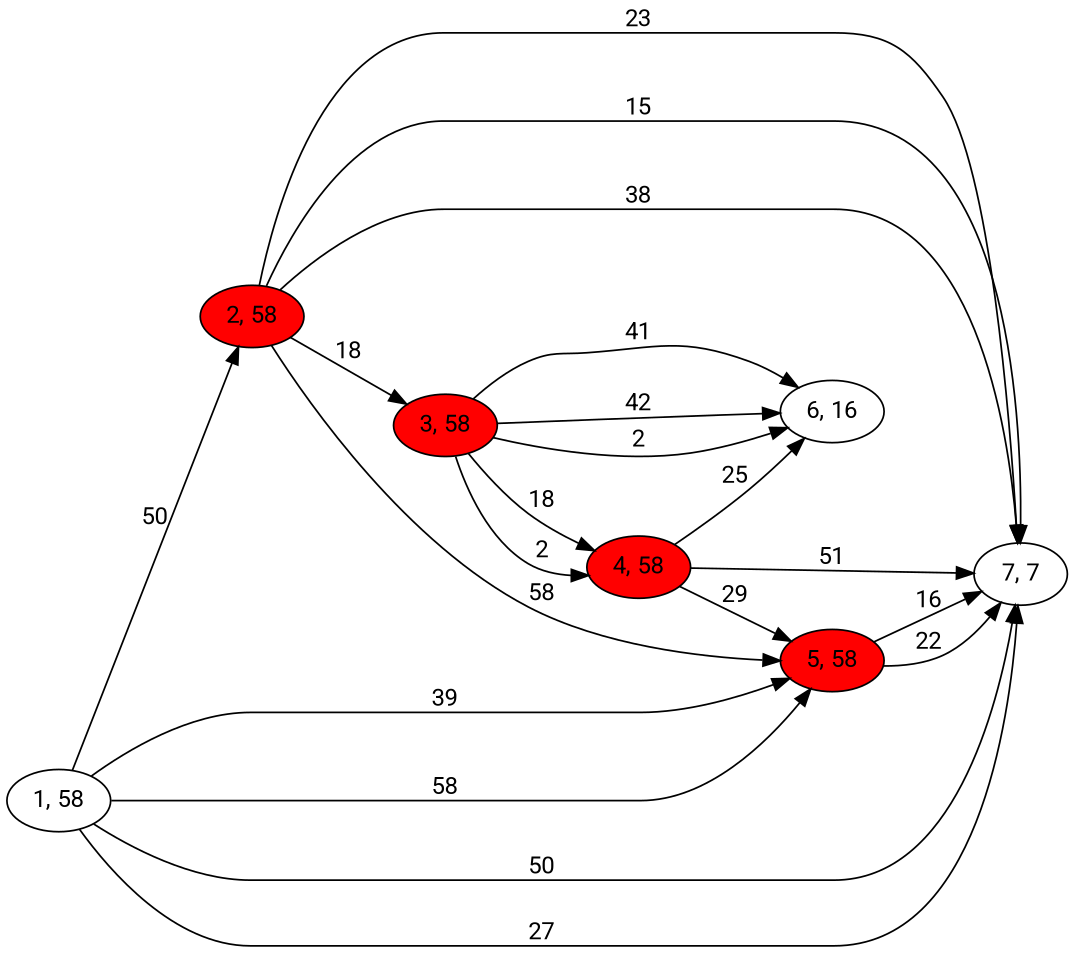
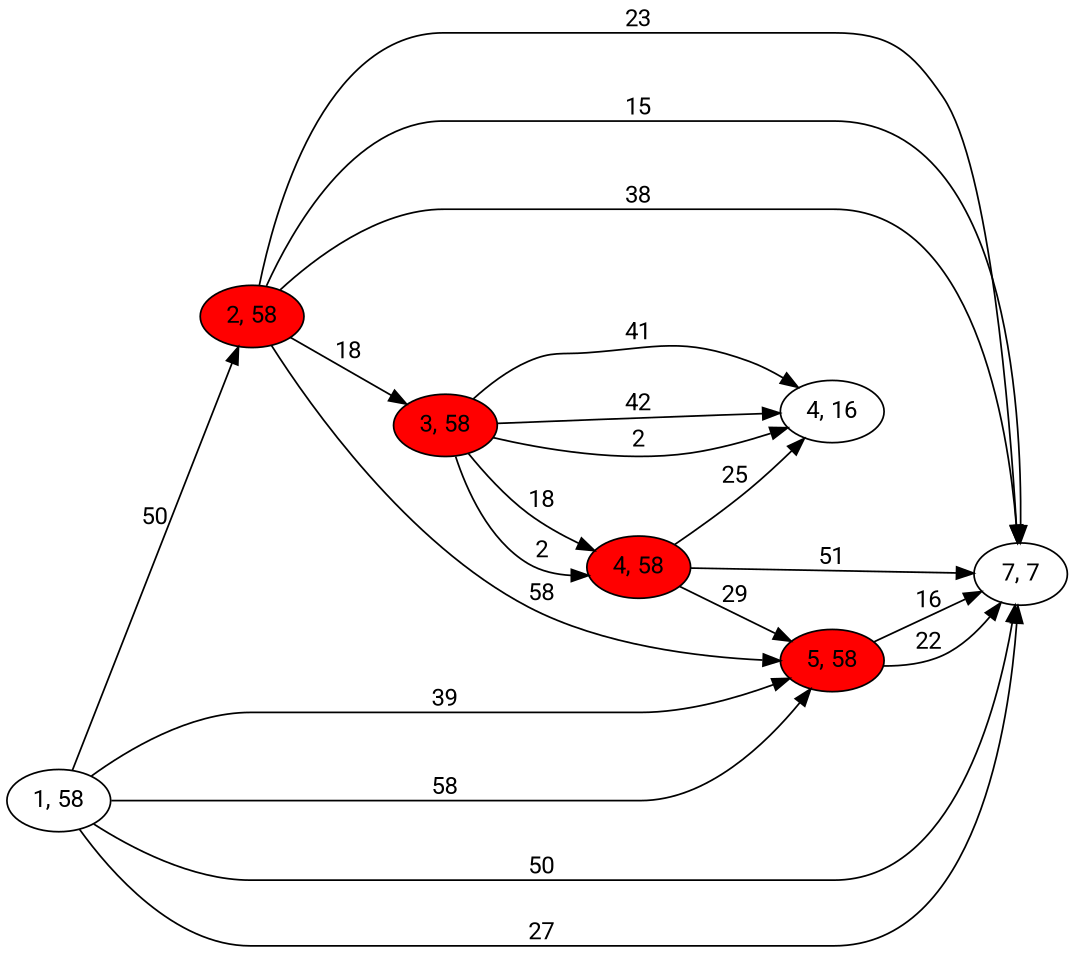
node "6, 16": label "6, 16" -> "4, 16"
